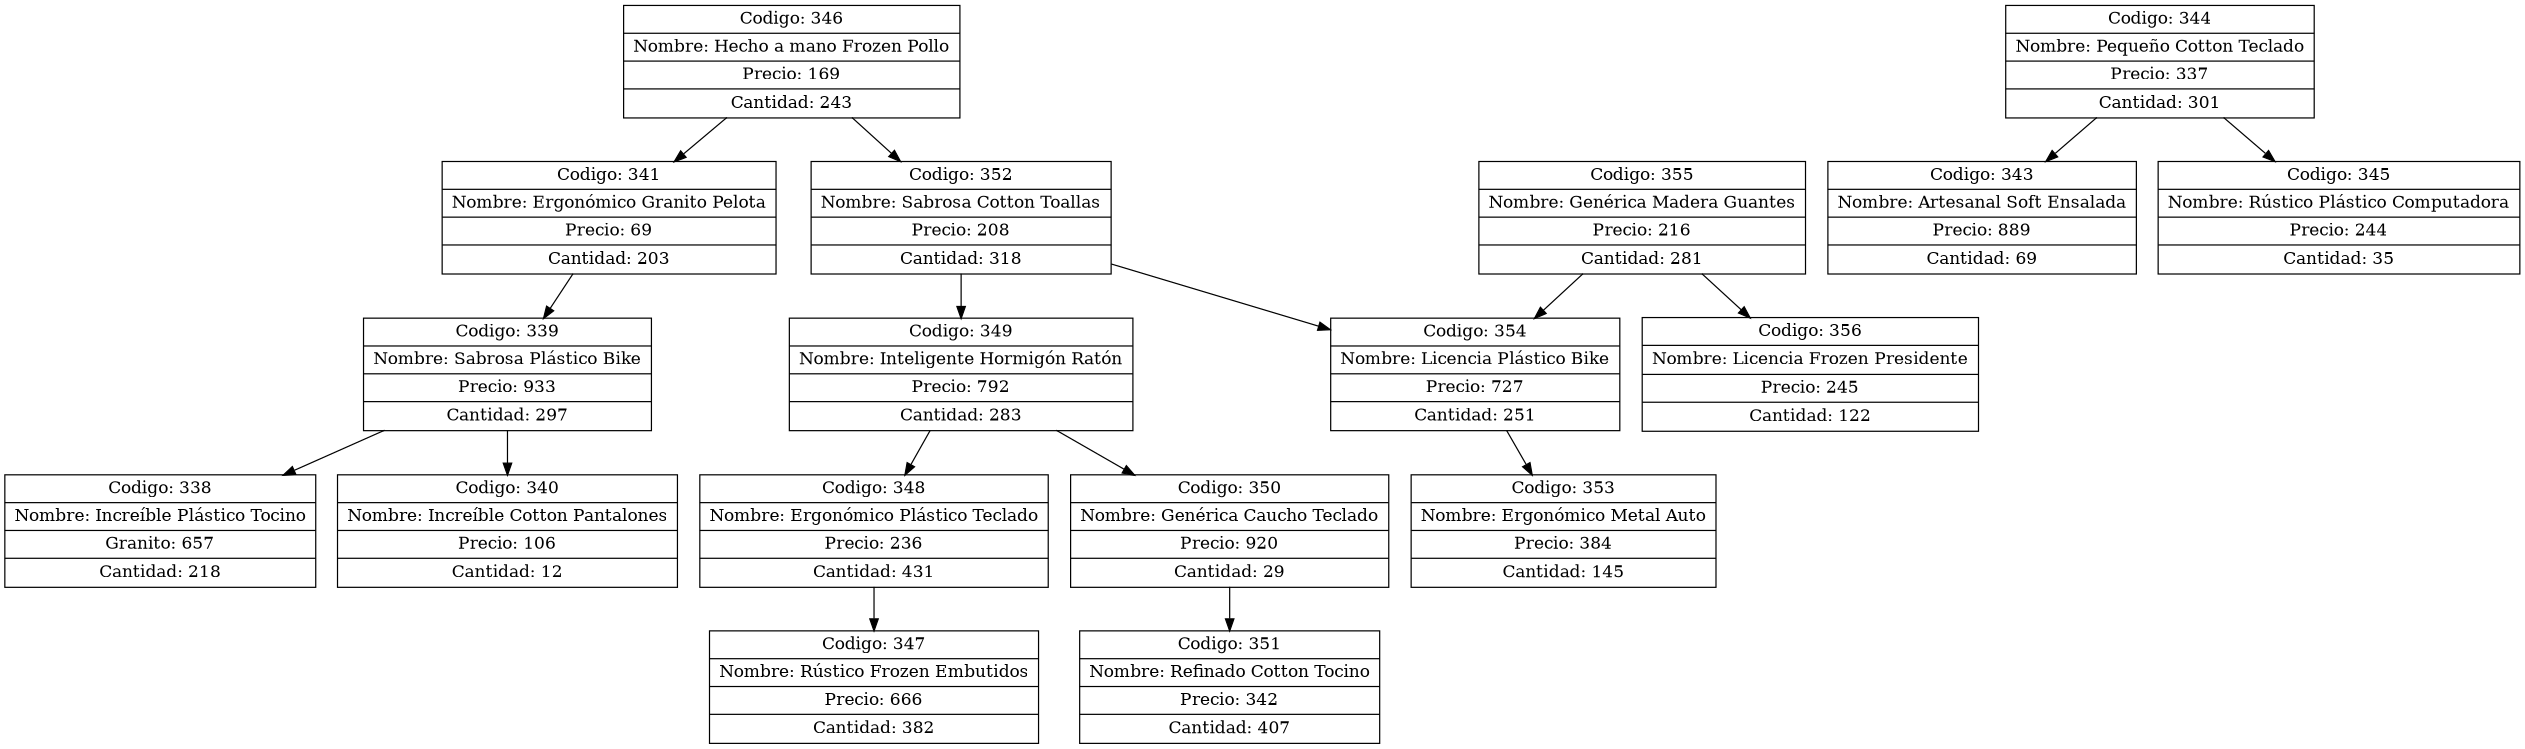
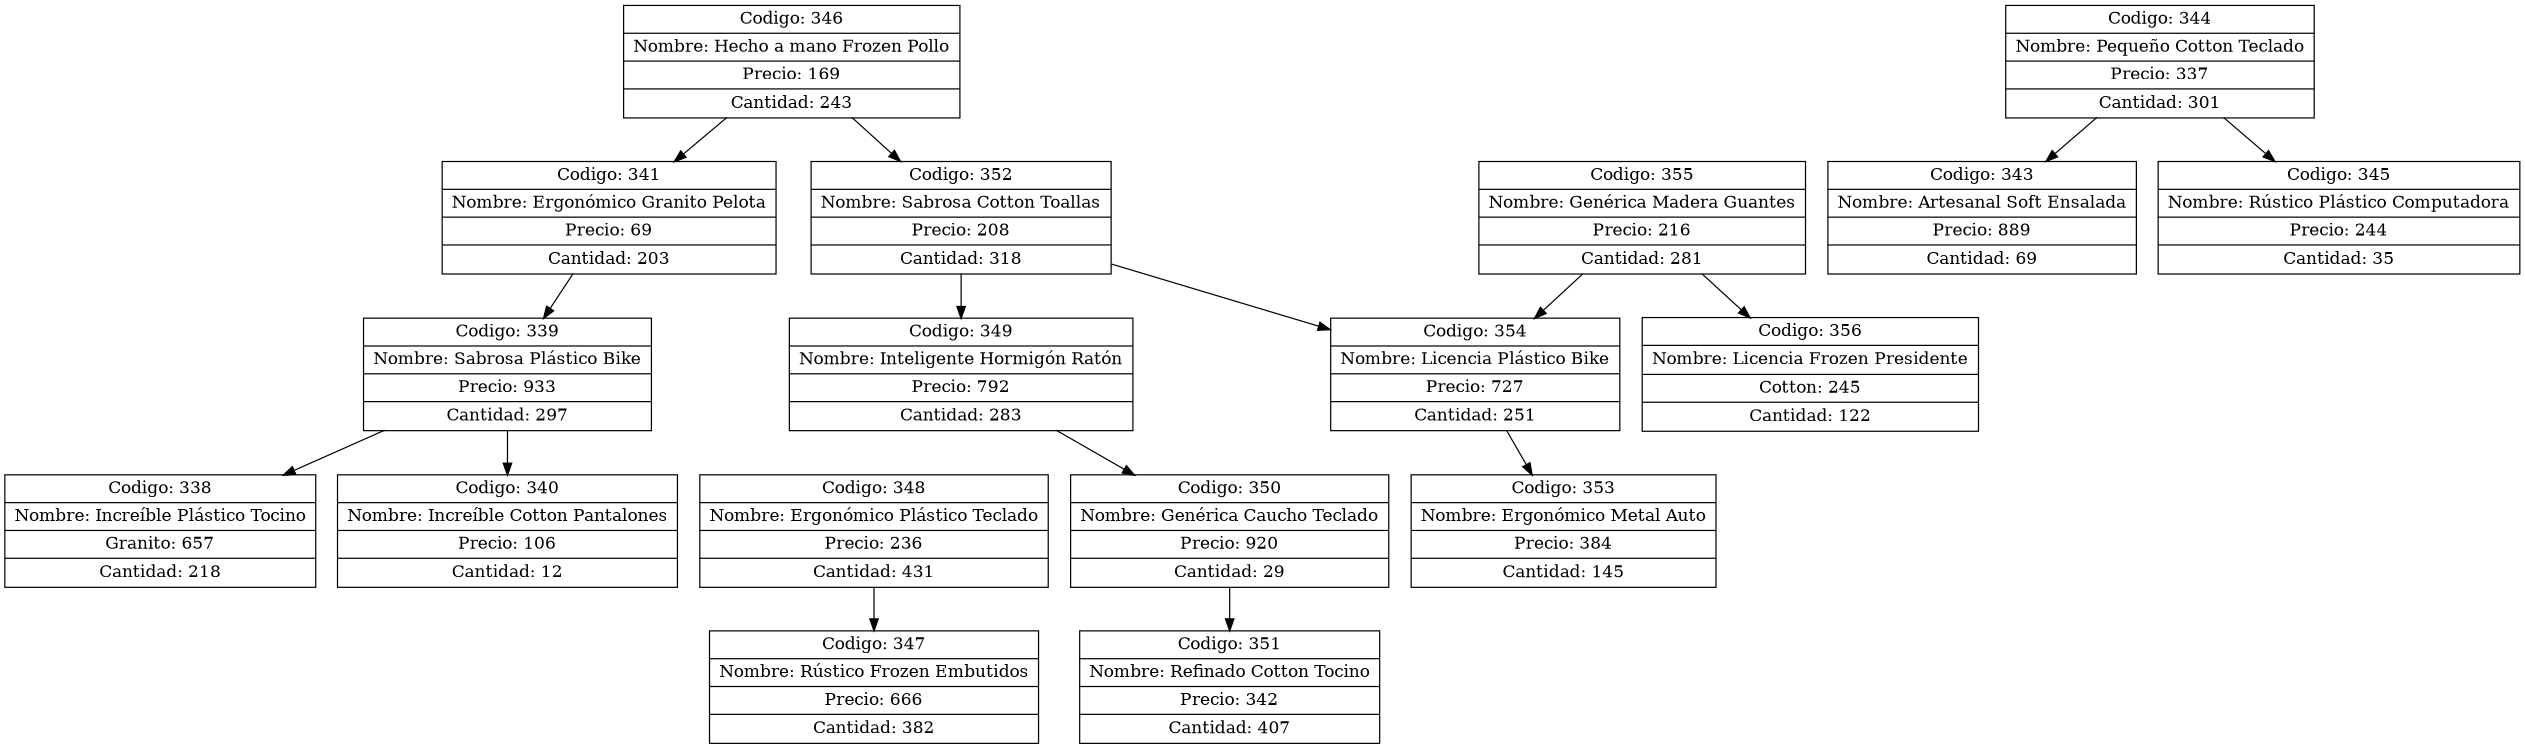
node "Codigo: 356": text "Precio: 245" -> "Cotton: 245"
edge "Codigo: 349" -> "Codigo: 348": removed
